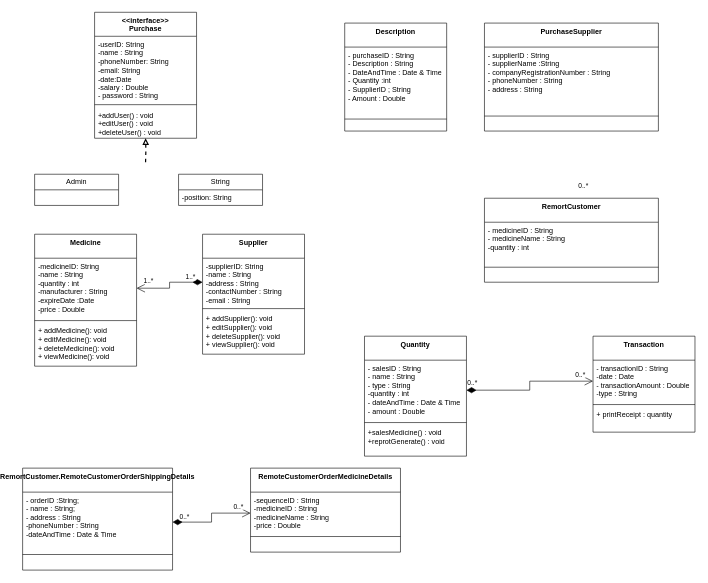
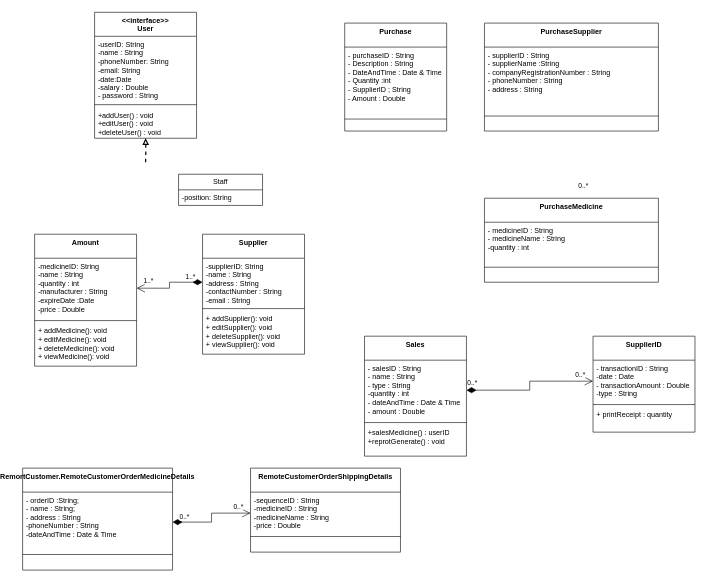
node "<<interface>> Purchase": label "<<interface>> Purchase" -> "<<interface>> User"
node "Description": label "Description" -> "Purchase"
node "String": label "String" -> "Staff"
node "Admin": removed
node "RemortCustomer": label "RemortCustomer" -> "PurchaseMedicine"
node "Medicine": label "Medicine" -> "Amount"
node "Quantity": label "Quantity" -> "Sales"
node "Transaction": label "Transaction" -> "SupplierID"
node "+salesMedicine() : void +reprotGenerate() : void": label "+salesMedicine() : void +reprotGenerate() : void" -> "+salesMedicine() : userID +reprotGenerate() : void"
node "RemoteCustomerOrderMedicineDetails": label "RemoteCustomerOrderMedicineDetails" -> "RemoteCustomerOrderShippingDetails"
node "RemortCustomer.RemoteCustomerOrderShippingDetails": label "RemortCustomer.RemoteCustomerOrderShippingDetails" -> "RemortCustomer.RemoteCustomerOrderMedicineDetails"
